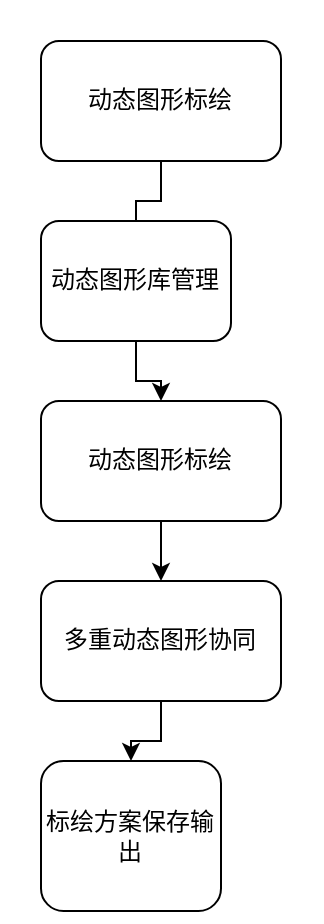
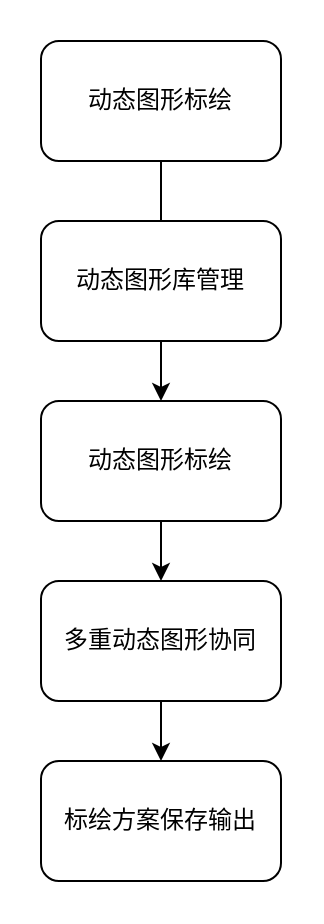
node "动态图形库管理": size 190x120 -> 240x120
node "标绘方案保存输出": size 180x150 -> 240x120
